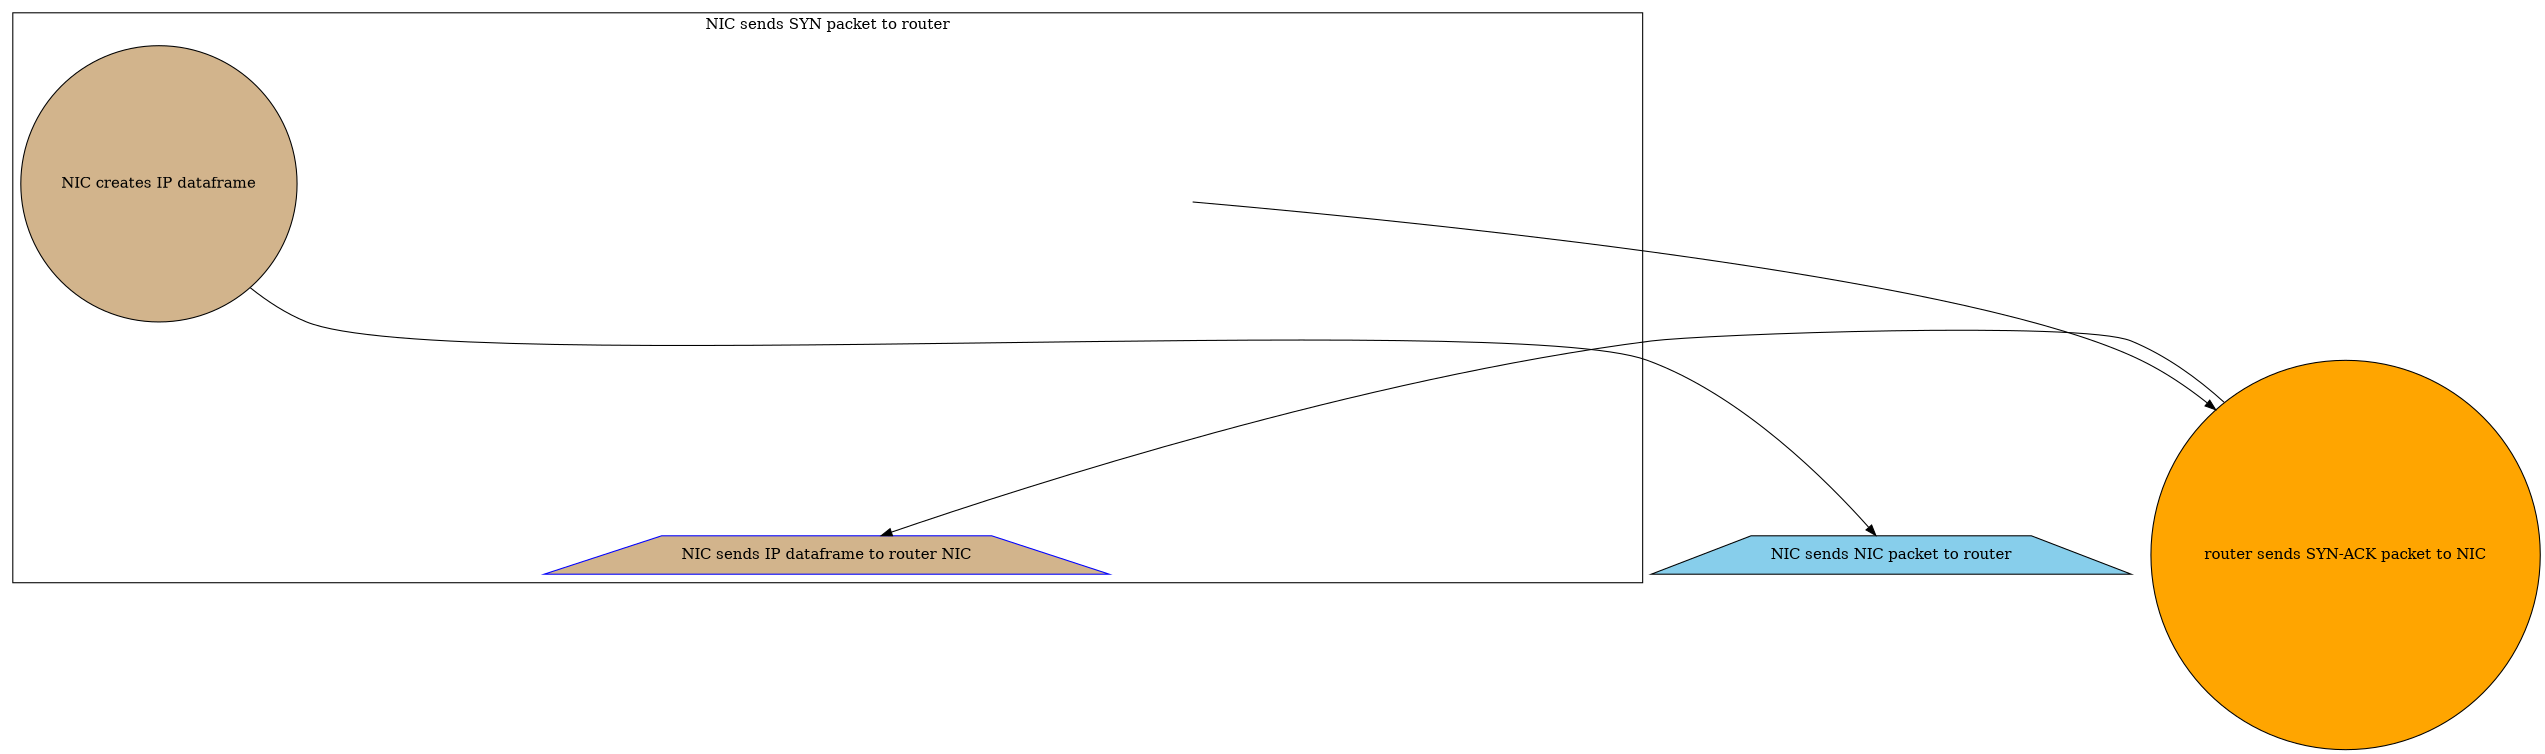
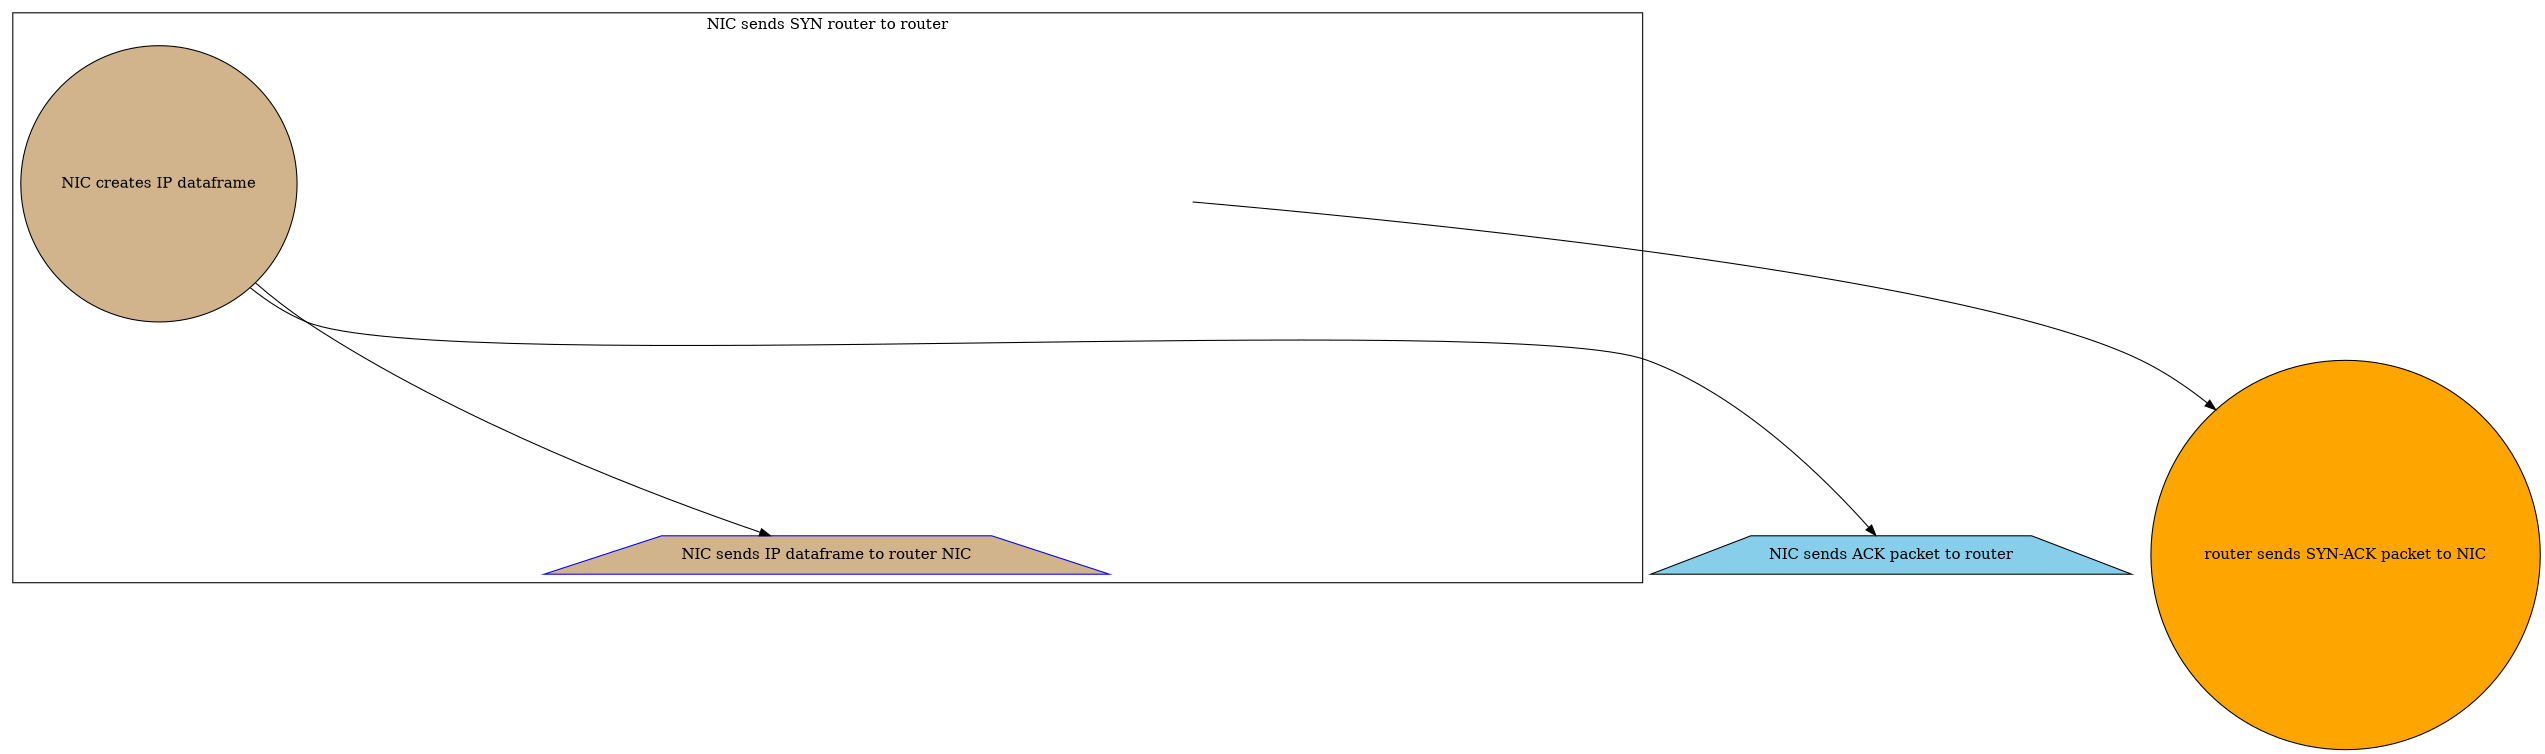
cluster "NIC sends SYN packet to router": label "NIC sends SYN packet to router" -> "NIC sends SYN router to router"
edge "router sends SYN-ACK packet to NIC" -> "NIC sends IP dataframe to router NIC": now "NIC creates IP dataframe" -> "NIC sends IP dataframe to router NIC"
node "NIC sends NIC packet to router": label "NIC sends NIC packet to router" -> "NIC sends ACK packet to router"
